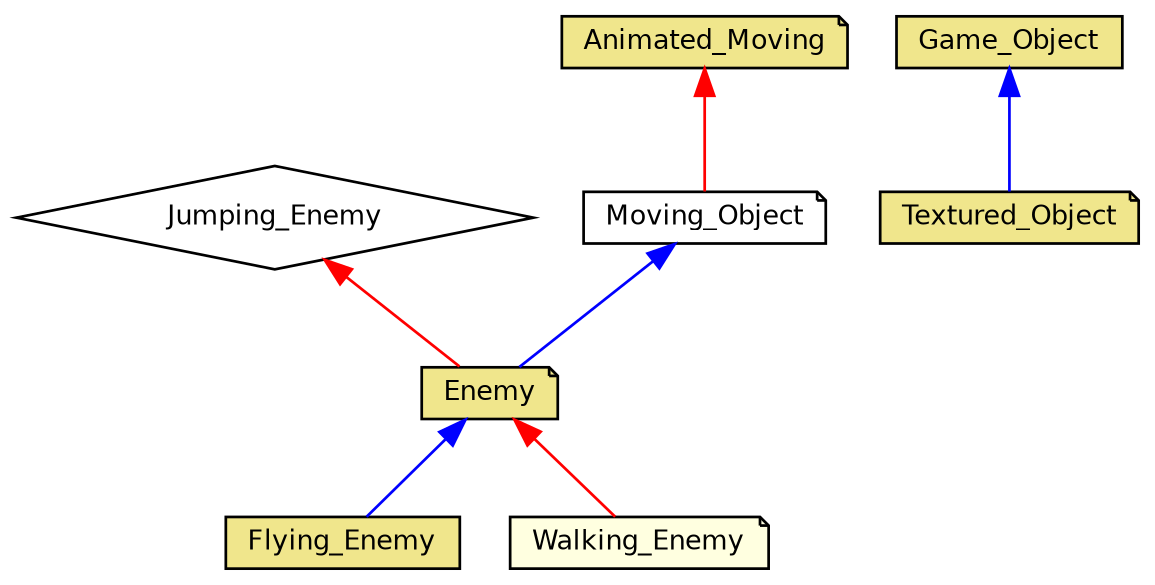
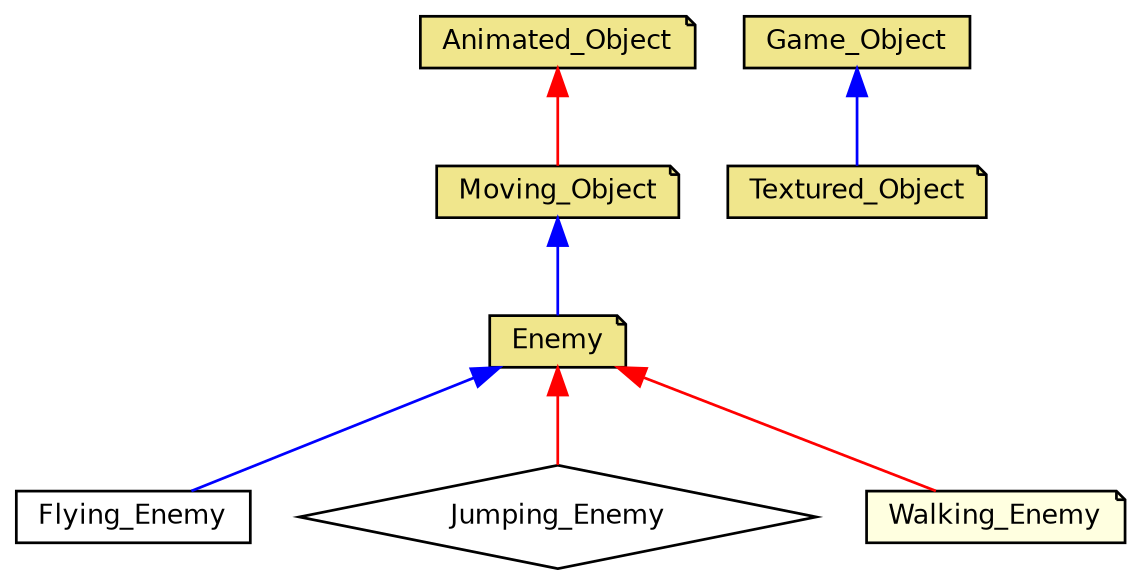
node "Animated_Moving": label "Animated_Moving" -> "Animated_Object"
node "Moving_Object": fillcolor white -> khaki
edge "Enemy" -> "Jumping_Enemy": reversed
node "Flying_Enemy": fillcolor khaki -> white
